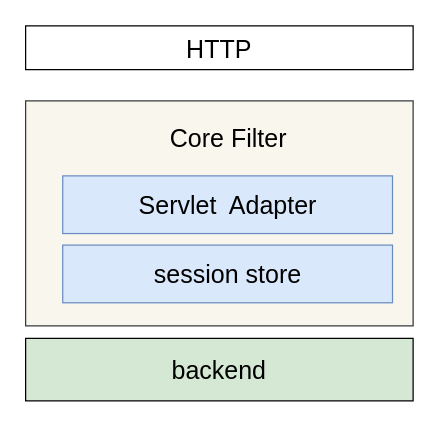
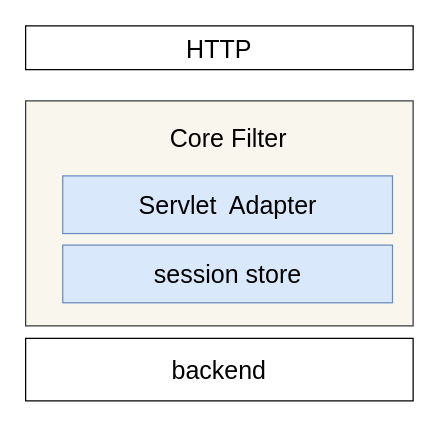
node "backend": fillcolor #d5e8d4 -> #ffffff
